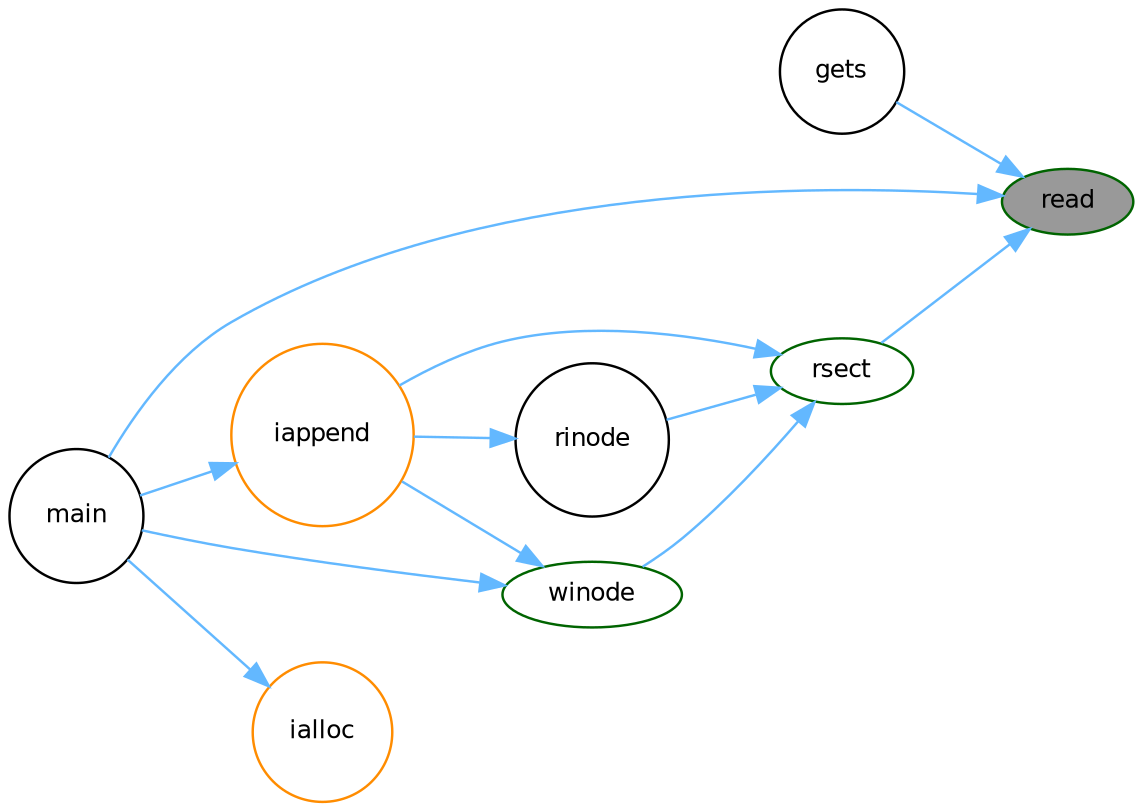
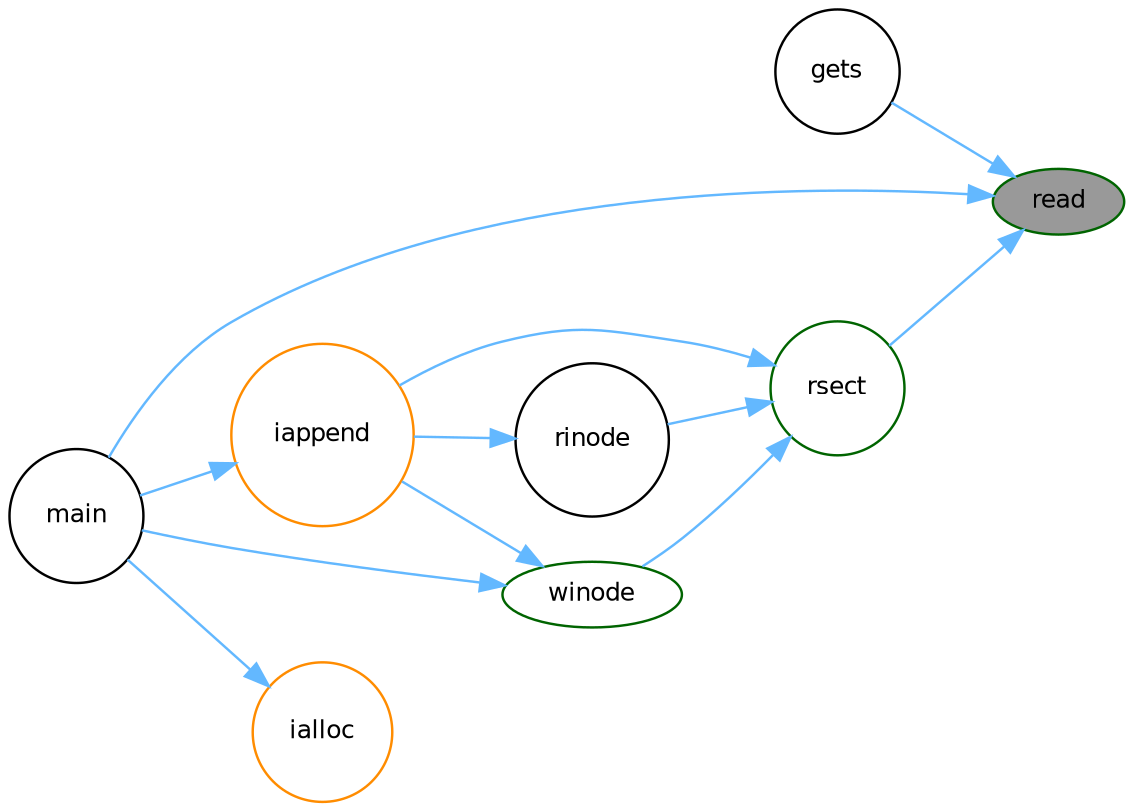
node "rsect": shape ellipse -> circle
